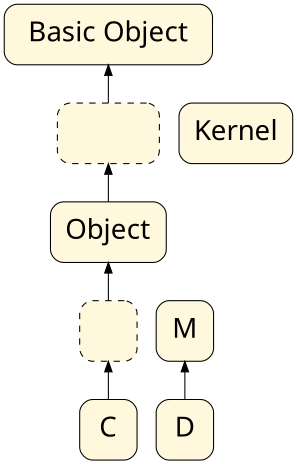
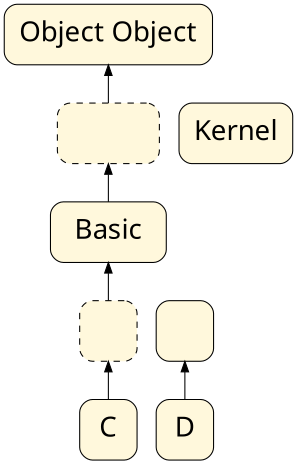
node "Basic Object": label "Basic Object" -> "Object Object"
node "Object": label "Object" -> "Basic"
node "M": fontcolor black -> cornsilk
